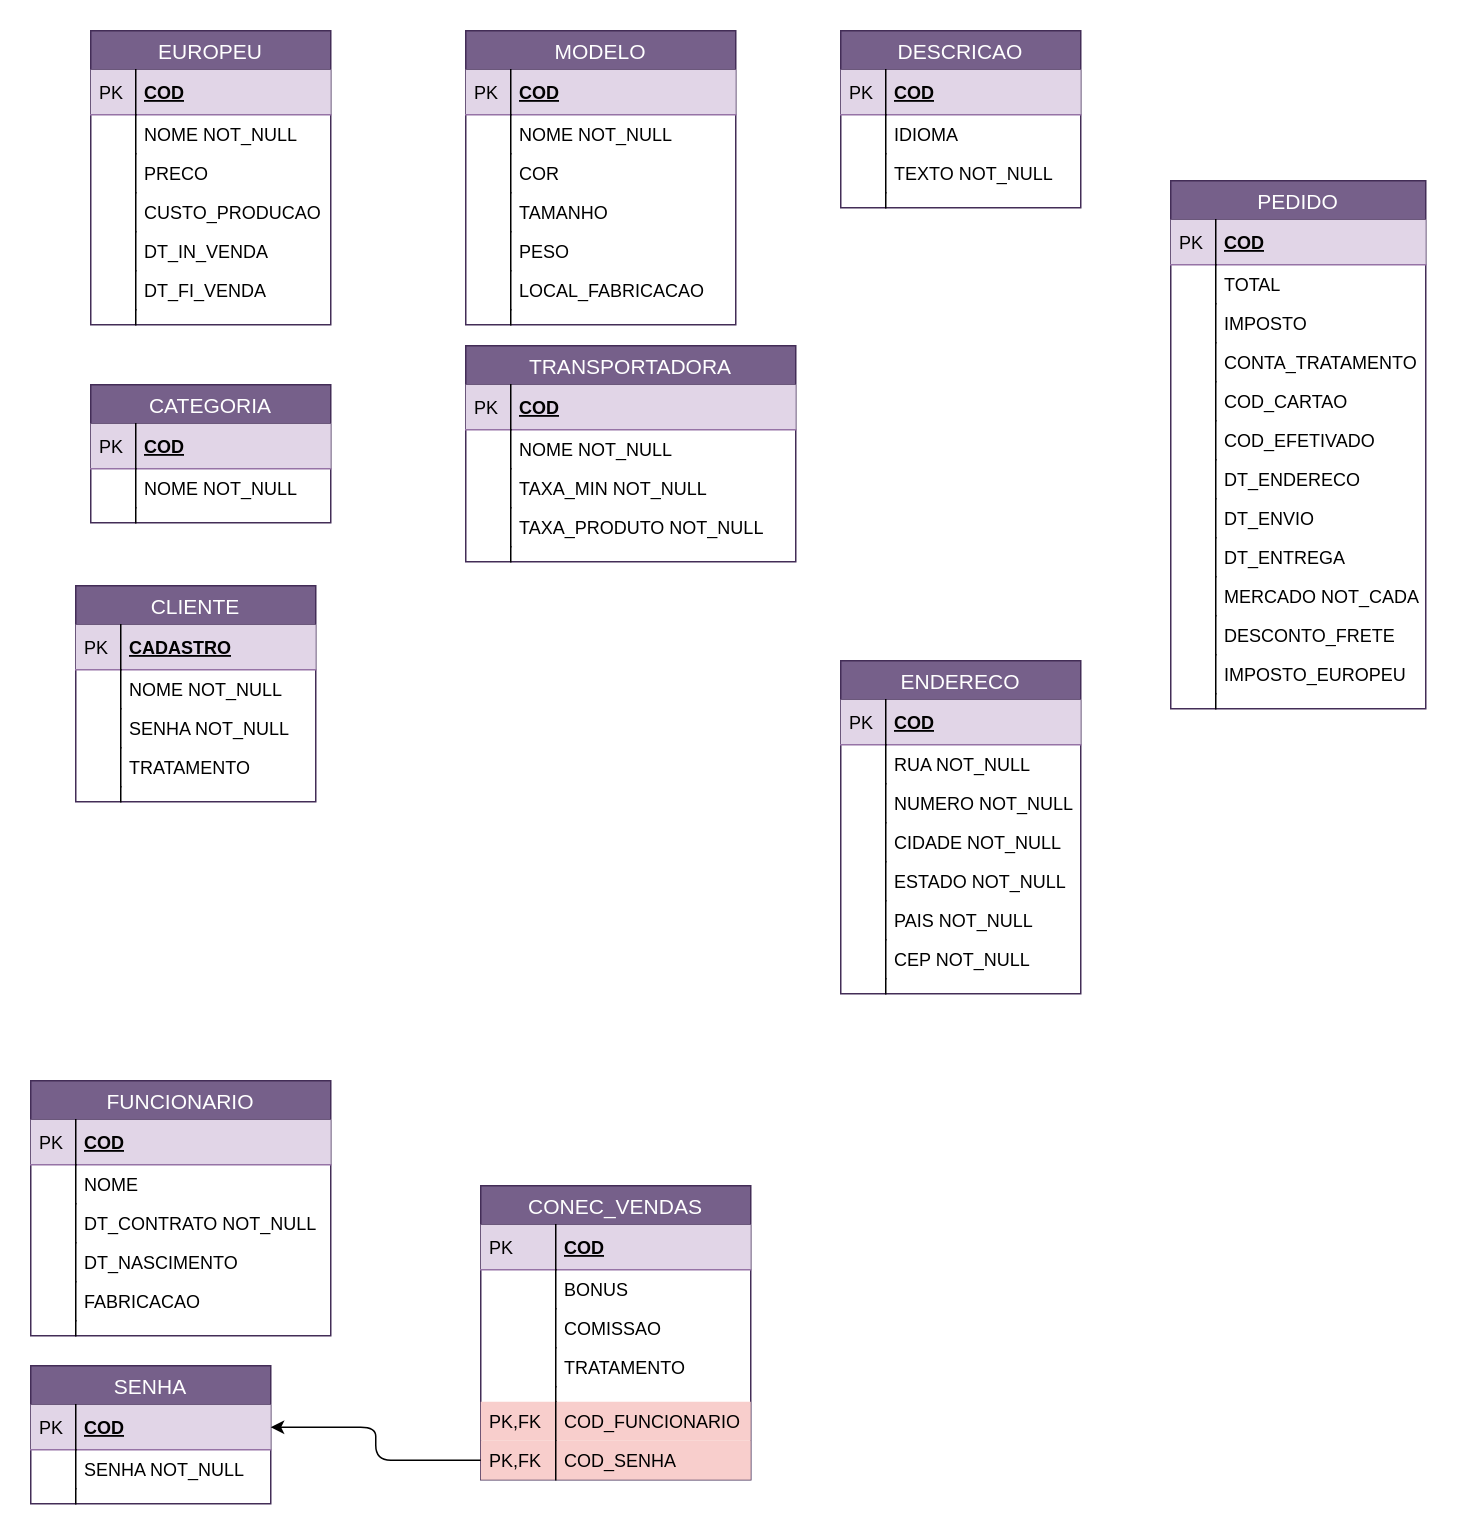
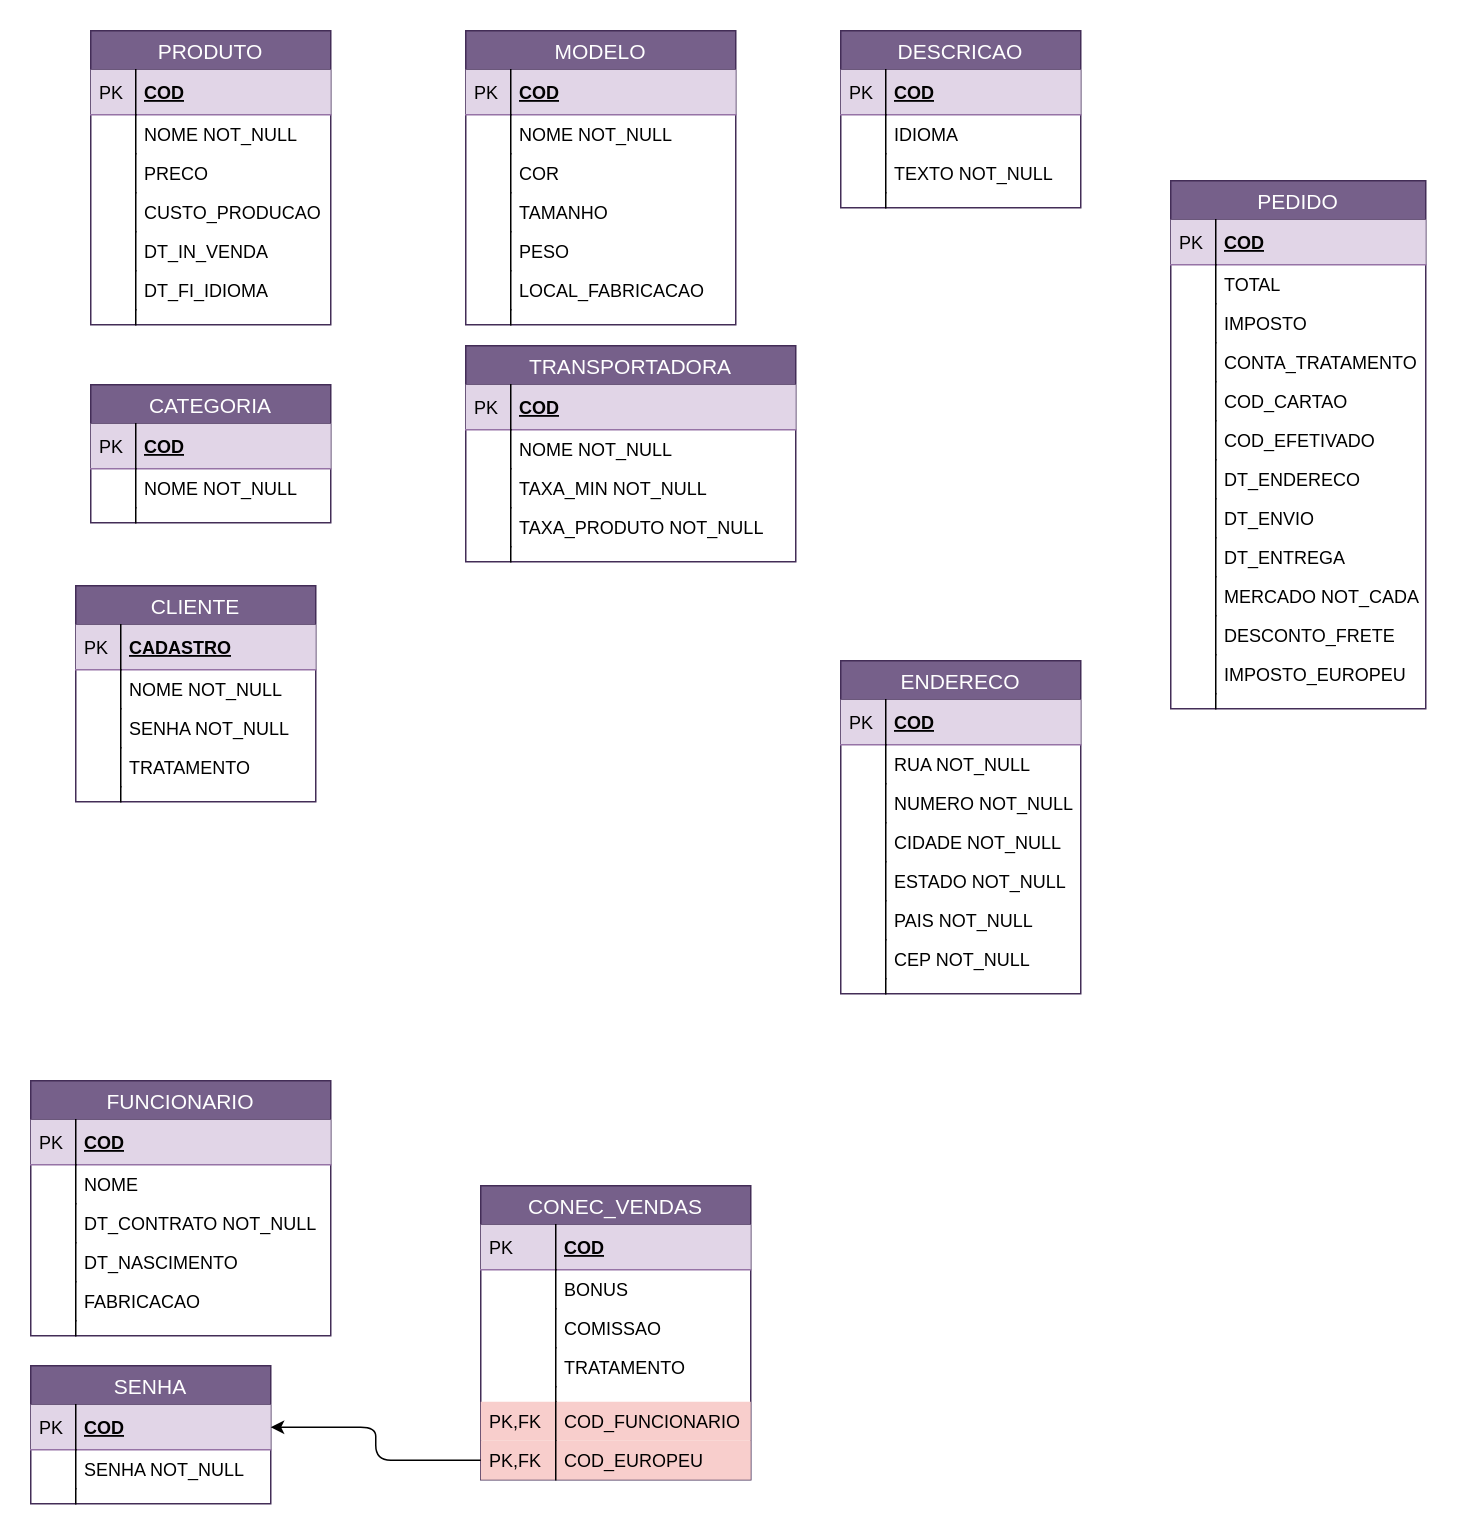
node "EUROPEU": label "EUROPEU" -> "PRODUTO"
node "DT_FI_VENDA": label "DT_FI_VENDA" -> "DT_FI_IDIOMA"
node "COD_SENHA": label "COD_SENHA" -> "COD_EUROPEU"
